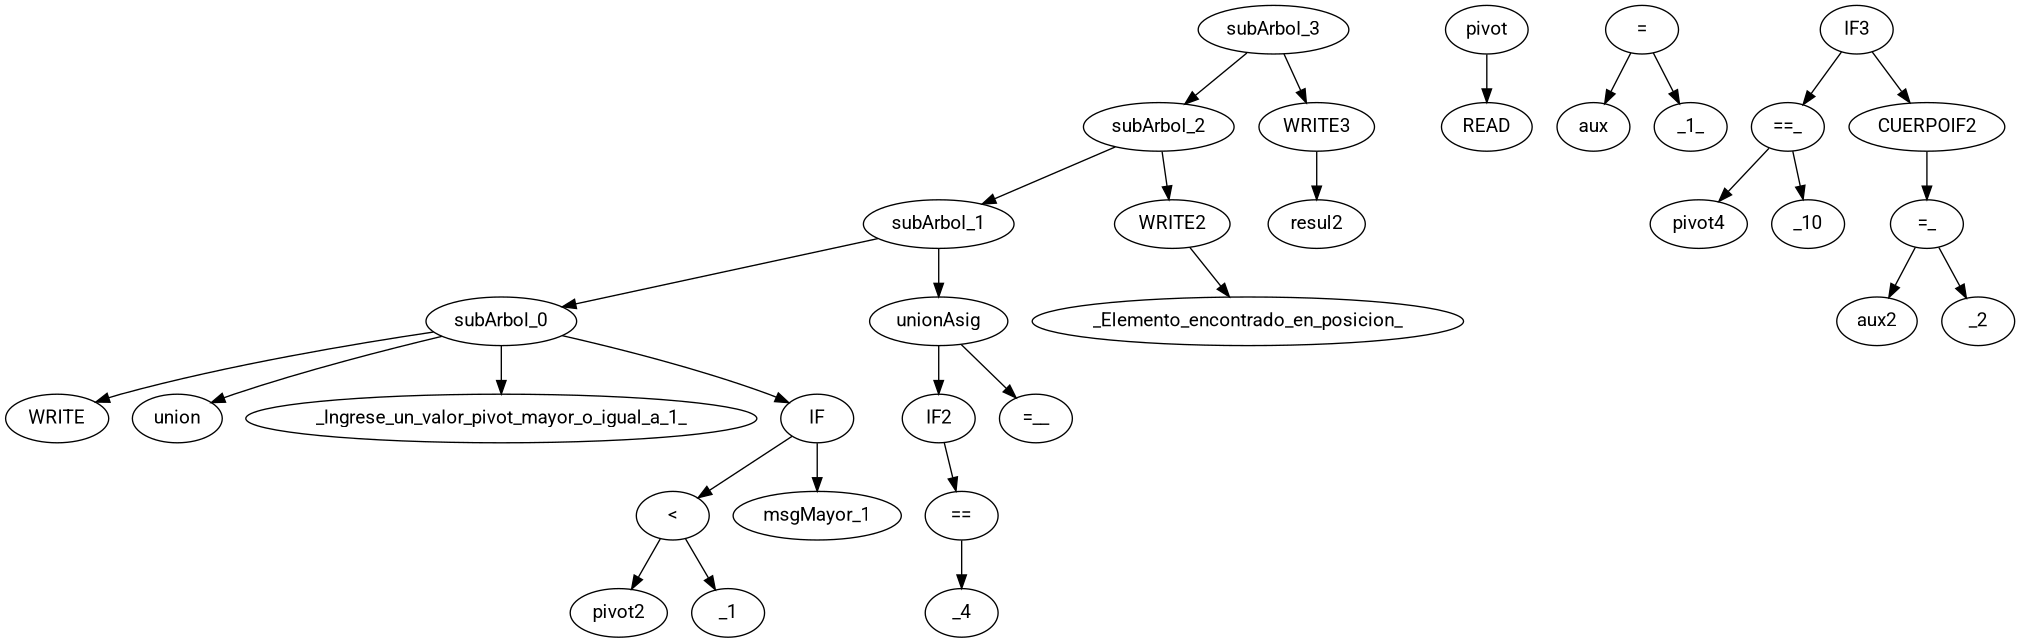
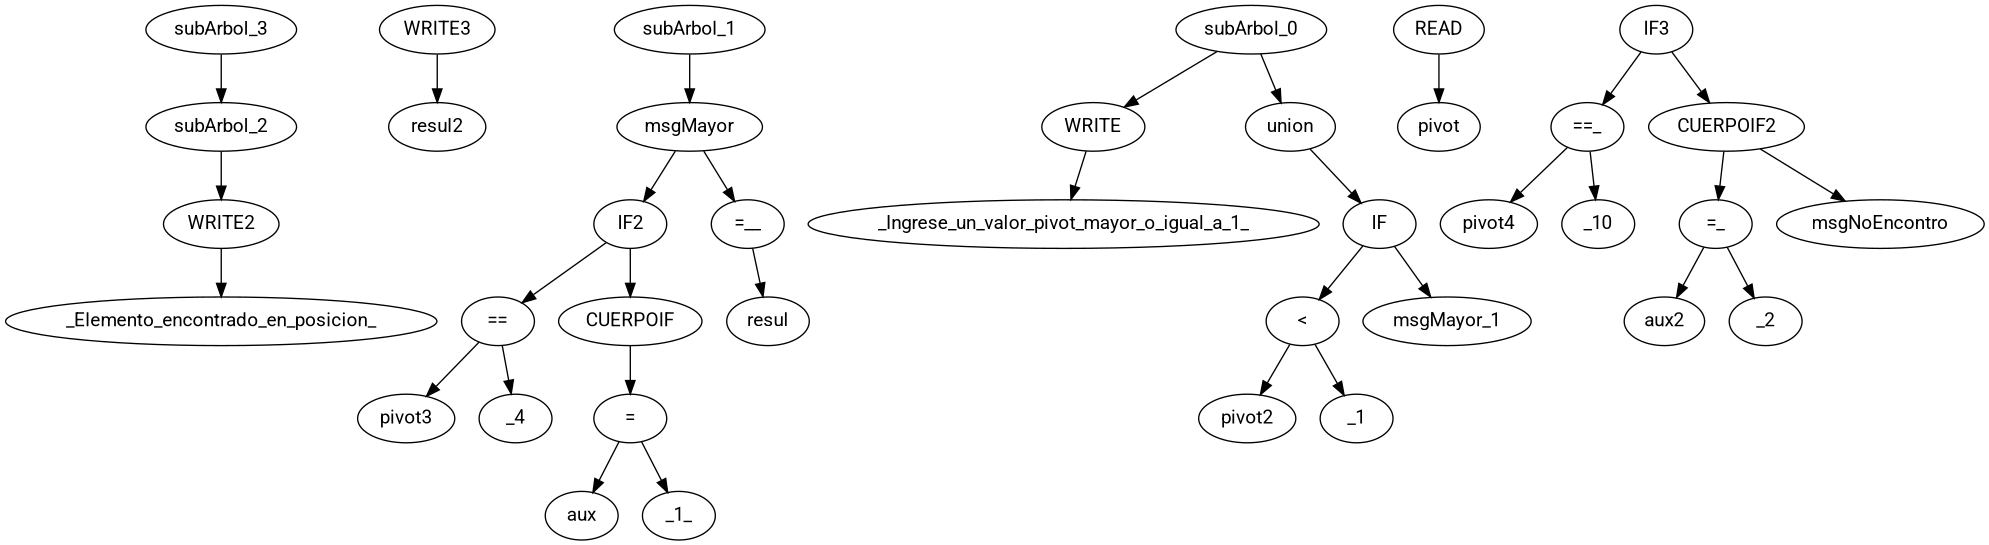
edge "subArbol_3" -> "WRITE3": removed
edge "pivot" -> "READ": reversed
edge "subArbol_2" -> "subArbol_1": removed
node "msgNoEncontro": added
edge "subArbol_1" -> "subArbol_0": removed
node "CUERPOIF": added
node "resul": added
node "unionAsig": label "unionAsig" -> "msgMayor"
edge "subArbol_0" -> "_Ingrese_un_valor_pivot_mayor_o_igual_a_1_": now "WRITE" -> "_Ingrese_un_valor_pivot_mayor_o_igual_a_1_"
edge "subArbol_0" -> "IF": now "union" -> "IF"
node "pivot3": added
